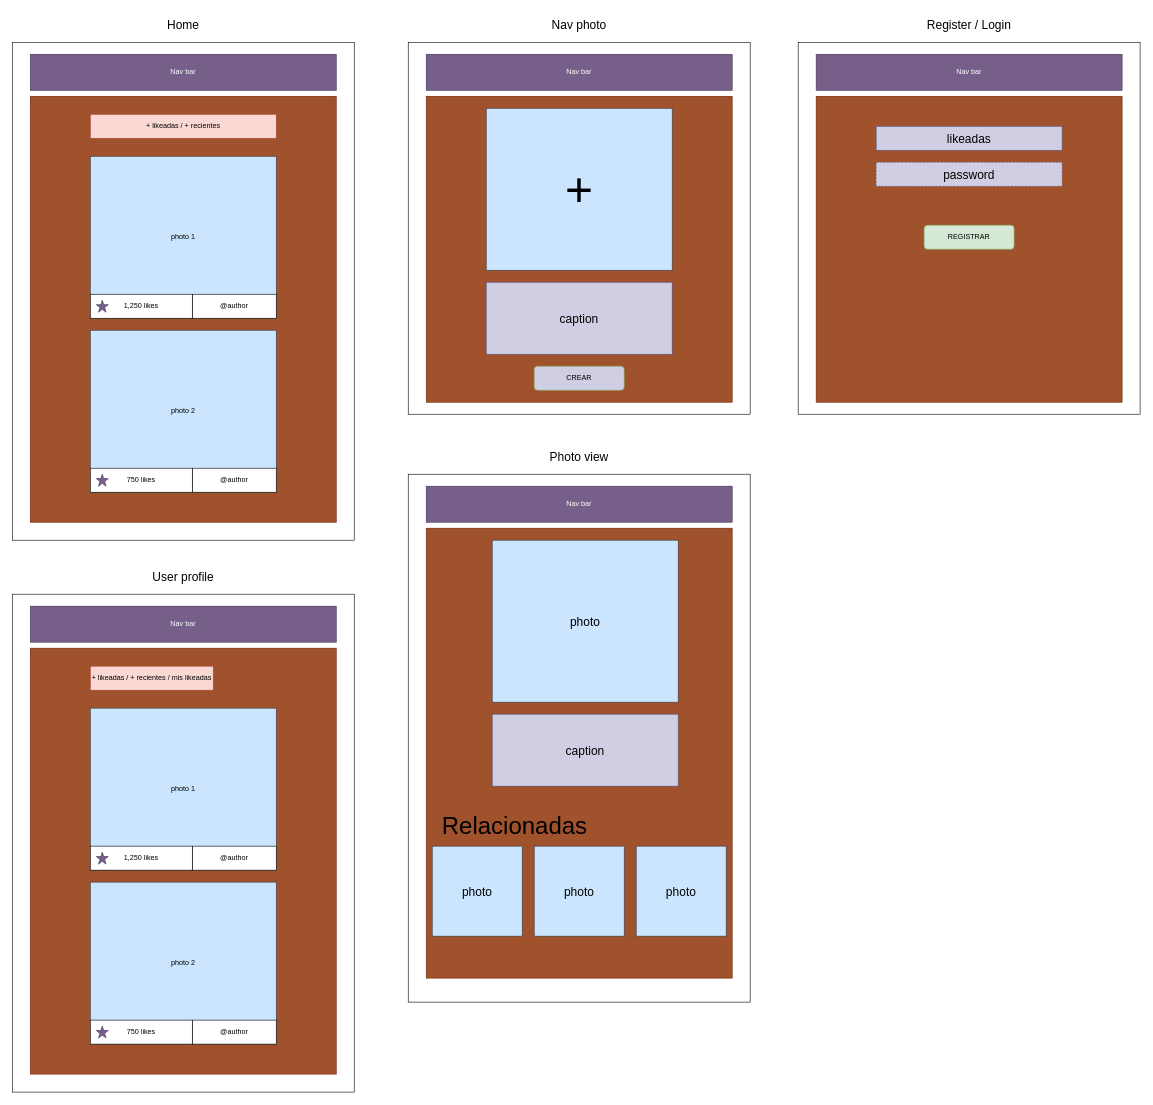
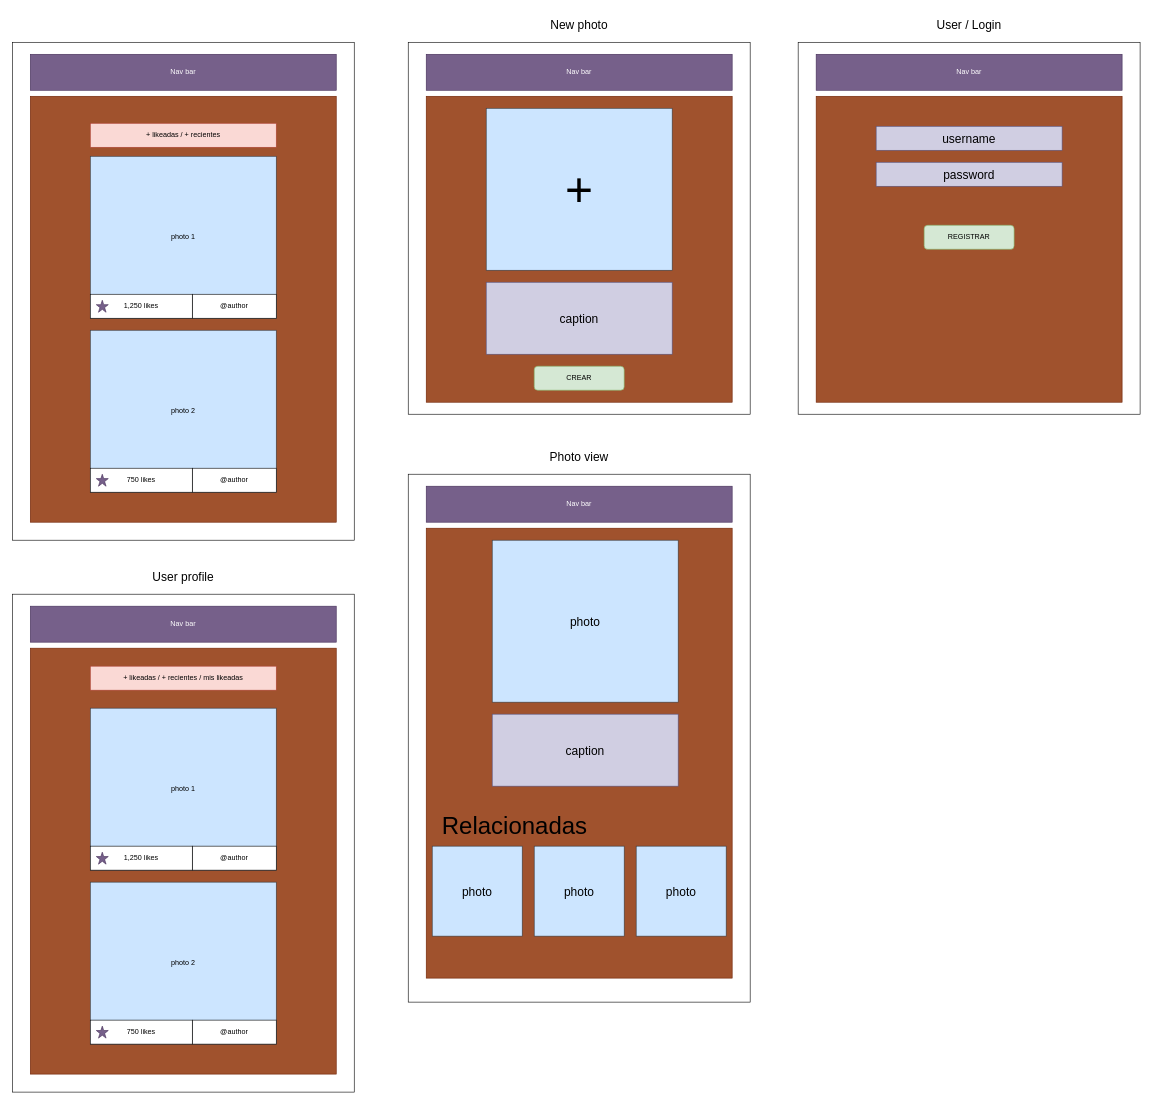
node "Home": removed
node "Nav photo": label "Nav photo" -> "New photo"
node "Register / Login": label "Register / Login" -> "User / Login"
node "+ likeadas / + recientes": moved (183, 126) -> (183, 135)
node "likeadas": label "likeadas" -> "username"
node "password": style dashed -> solid
node "CREAR": fillcolor #d0cee2 -> #d5e8d4
node "+ likeadas / + recientes / mis likeadas": size 123x24 -> 186x24
